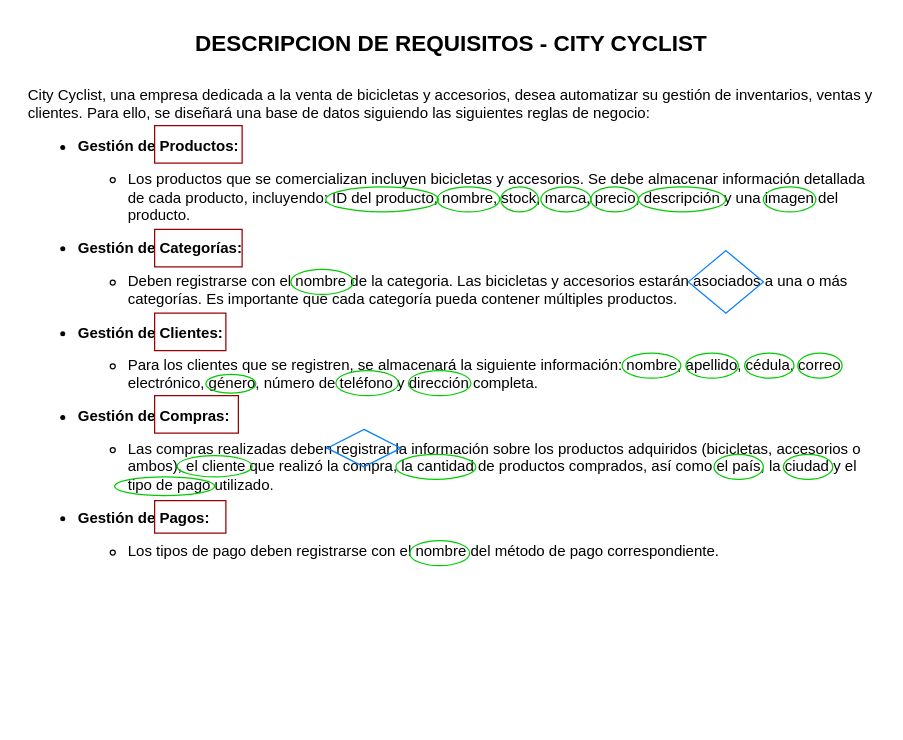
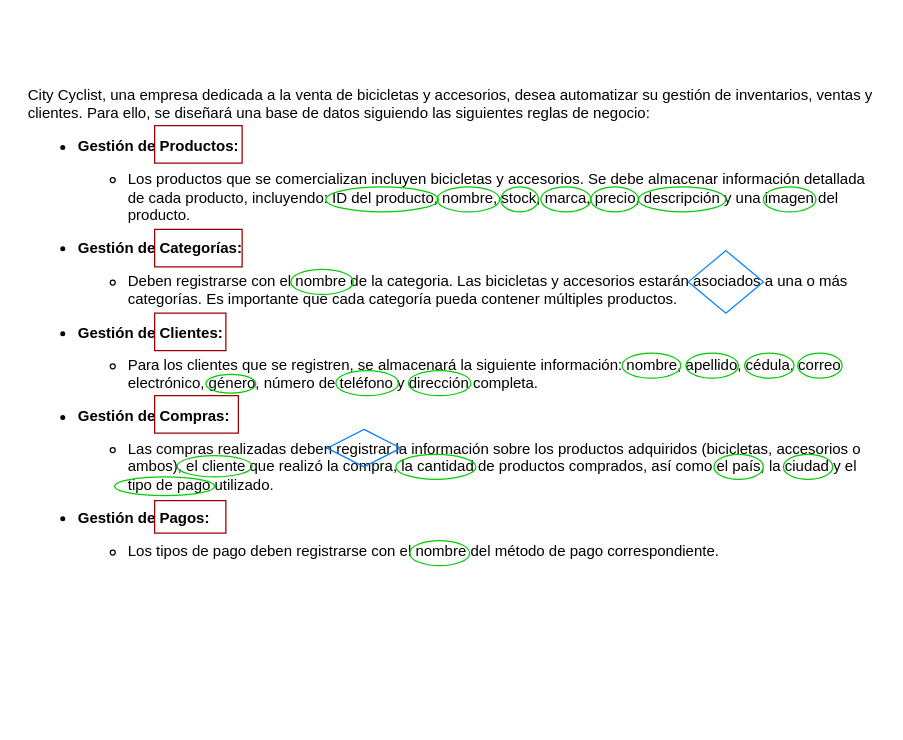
node "DESCRIPCION DE REQUISITOS - CITY CYCLIST": removed
